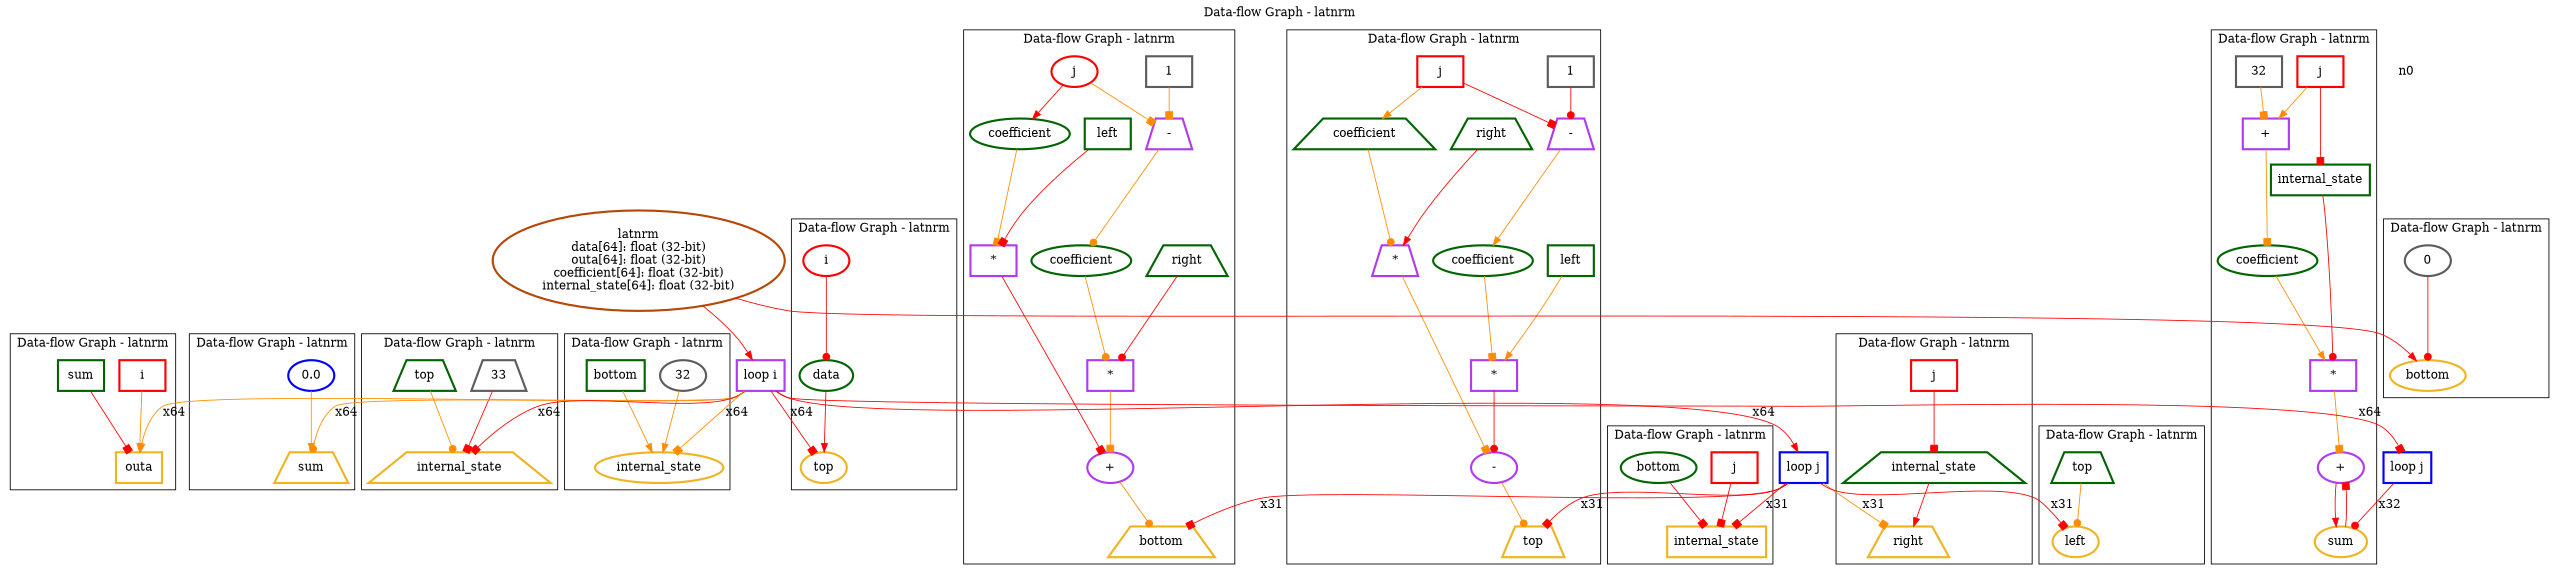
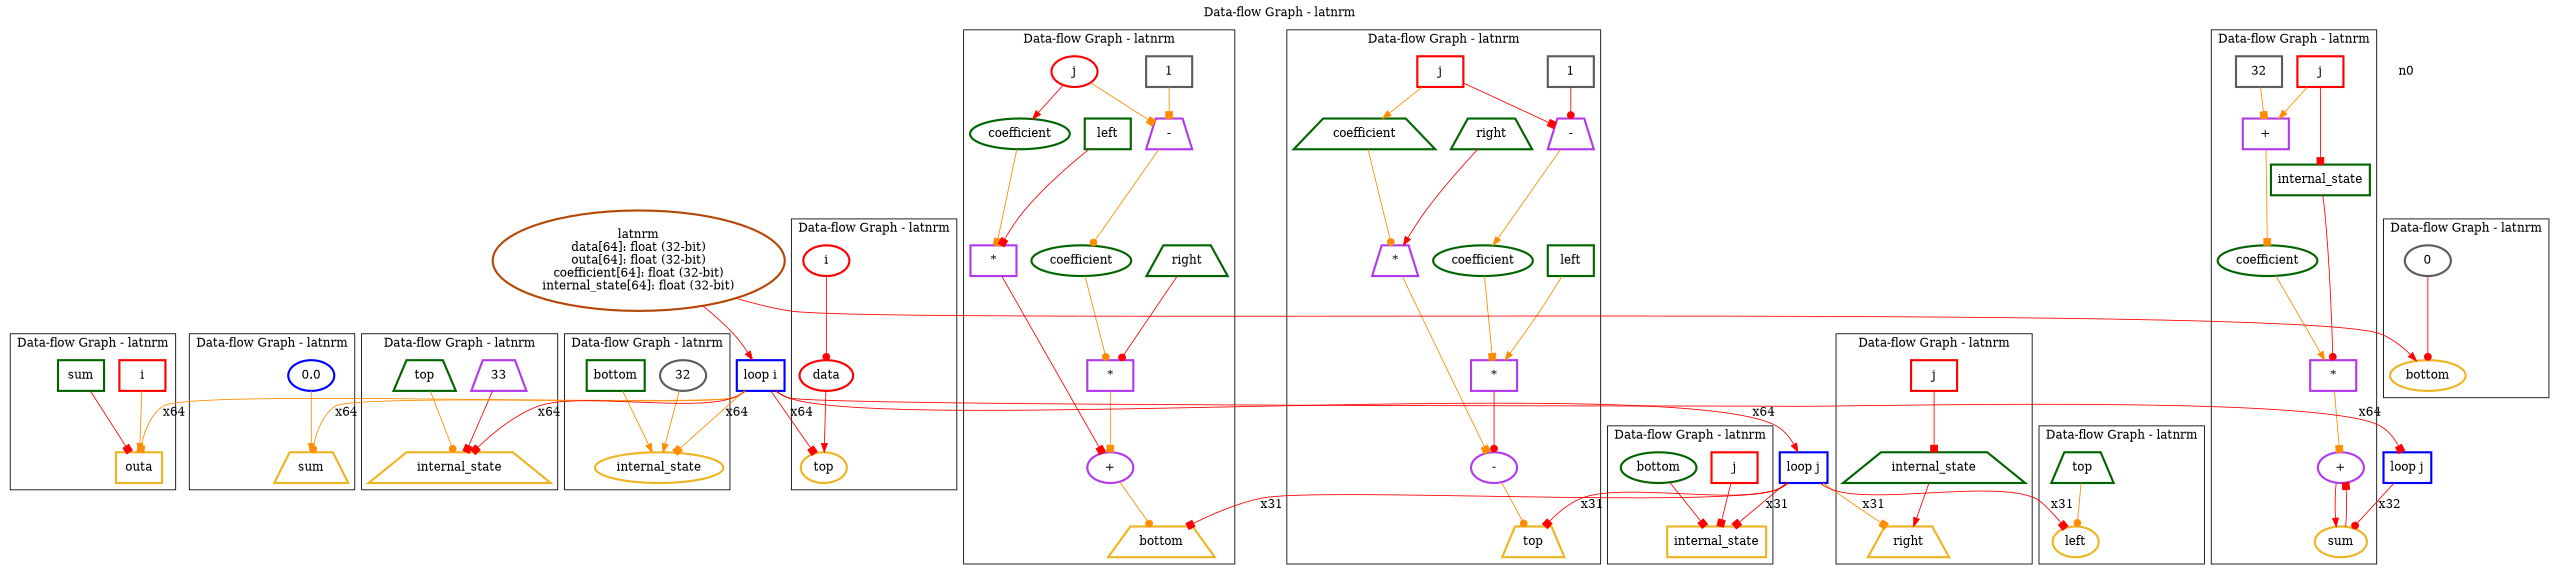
node "33": color gray36 -> darkorchid2
node "loop i": color darkorchid2 -> blue1
node "data": color darkgreen -> red
edge "loop i" -> "outa": arrowhead normal -> box
